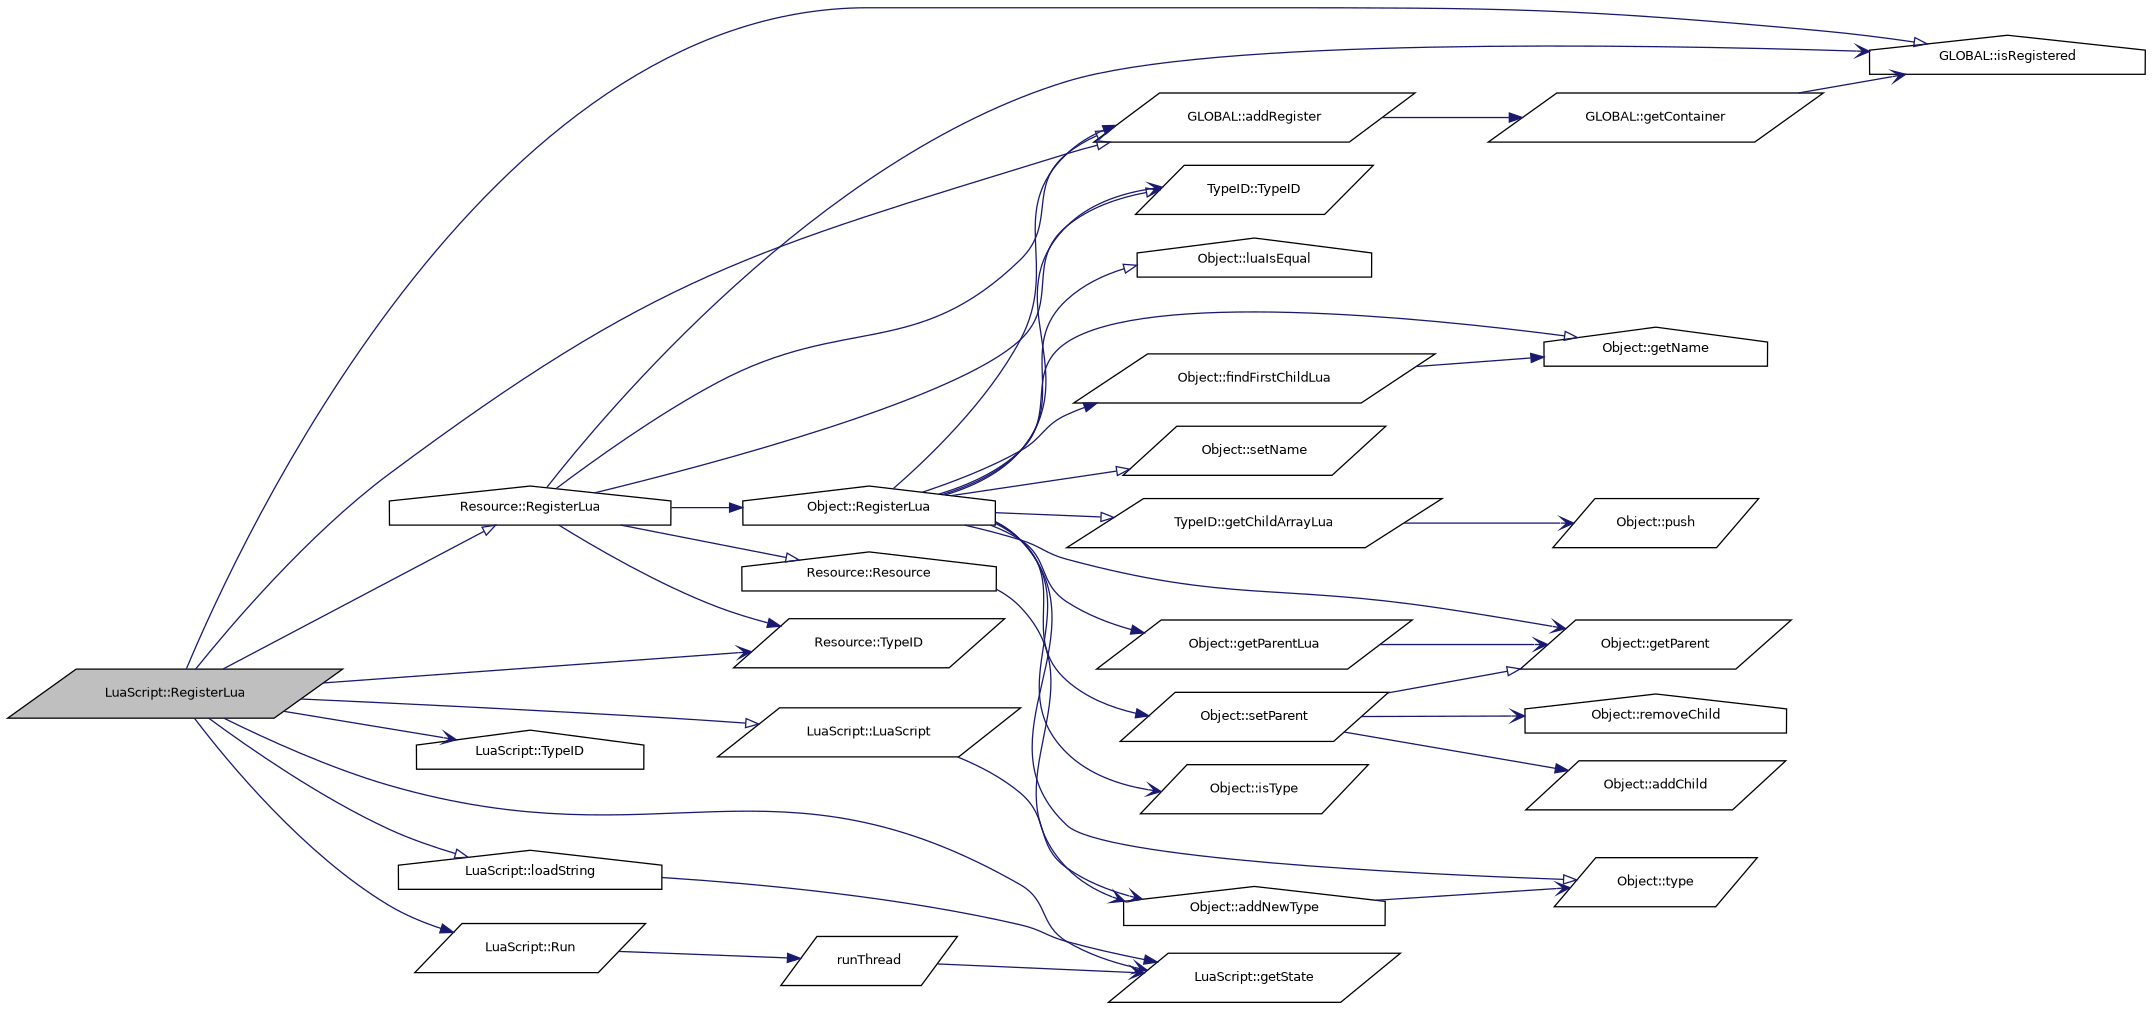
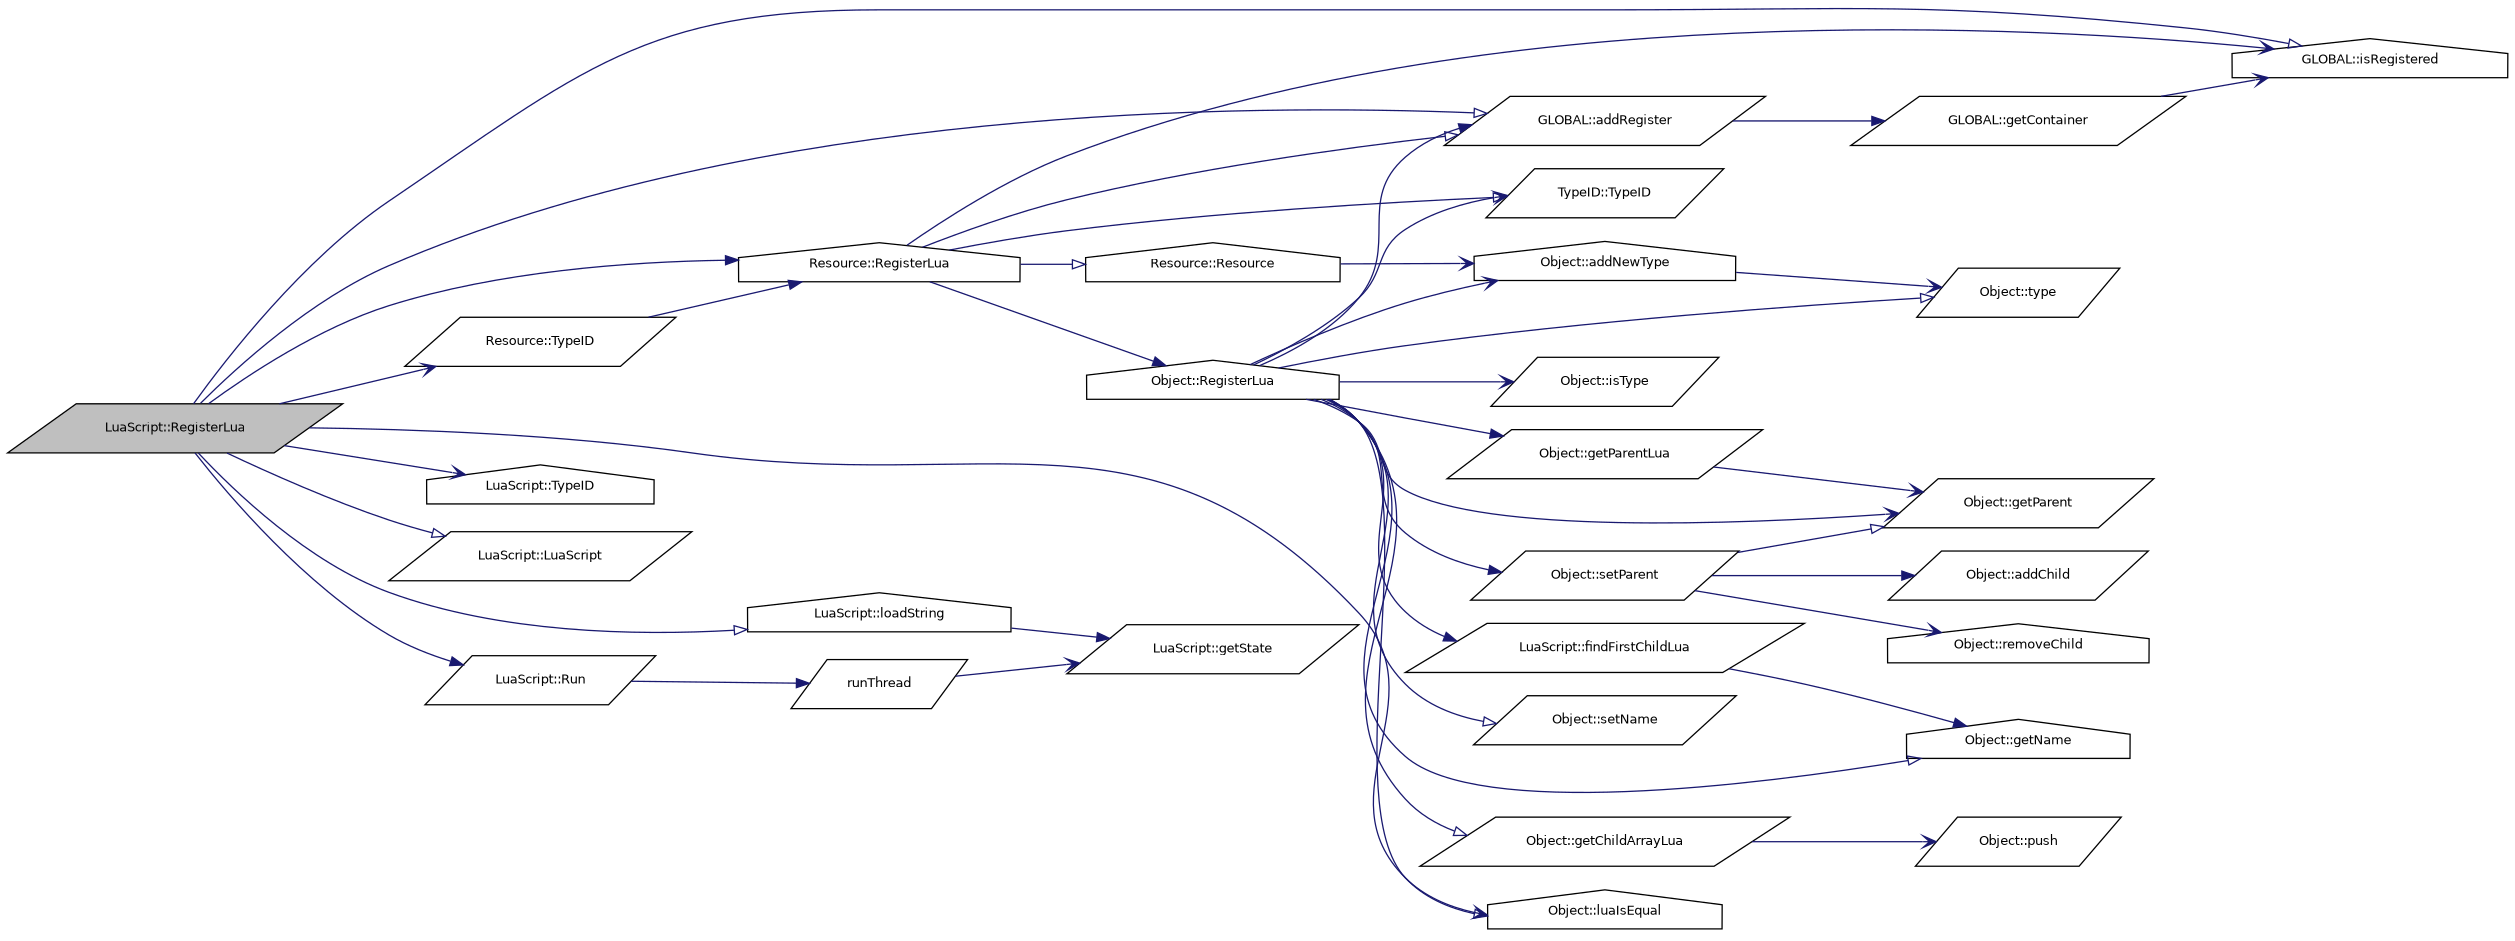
node "Object::findFirstChildLua": label "Object::findFirstChildLua" -> "LuaScript::findFirstChildLua"
node "TypeID::getChildArrayLua": label "TypeID::getChildArrayLua" -> "Object::getChildArrayLua"
edge "Resource::RegisterLua" -> "Resource::TypeID": reversed
edge "LuaScript::RegisterLua" -> "Resource::RegisterLua": arrowhead onormal -> normal
edge "LuaScript::LuaScript" -> "Object::addNewType": now "Object::RegisterLua" -> "Object::addNewType"
edge "LuaScript::RegisterLua" -> "LuaScript::getState": now "LuaScript::RegisterLua" -> "Object::luaIsEqual"
